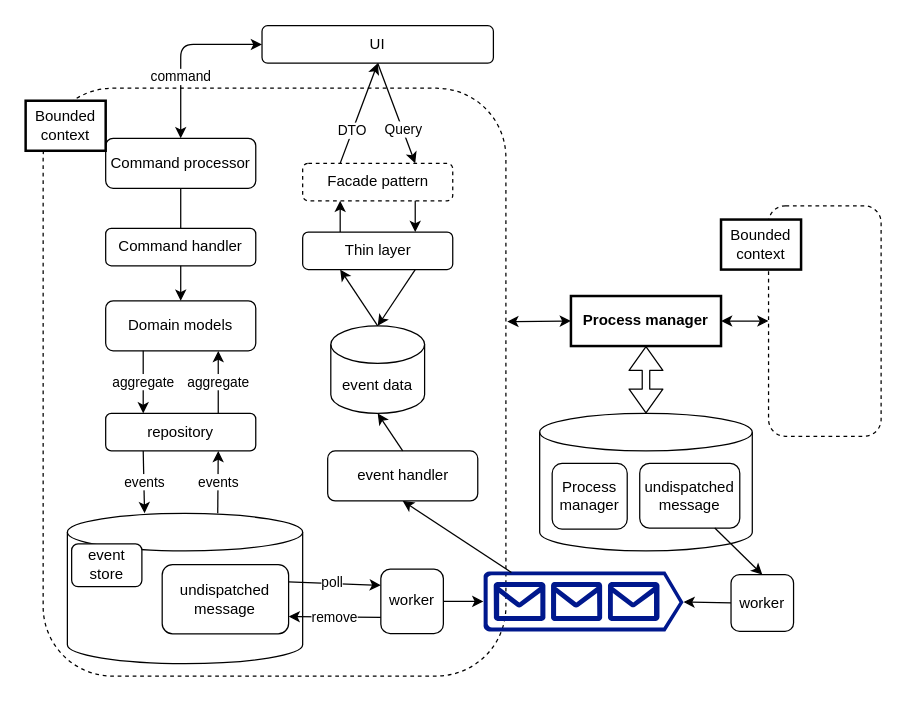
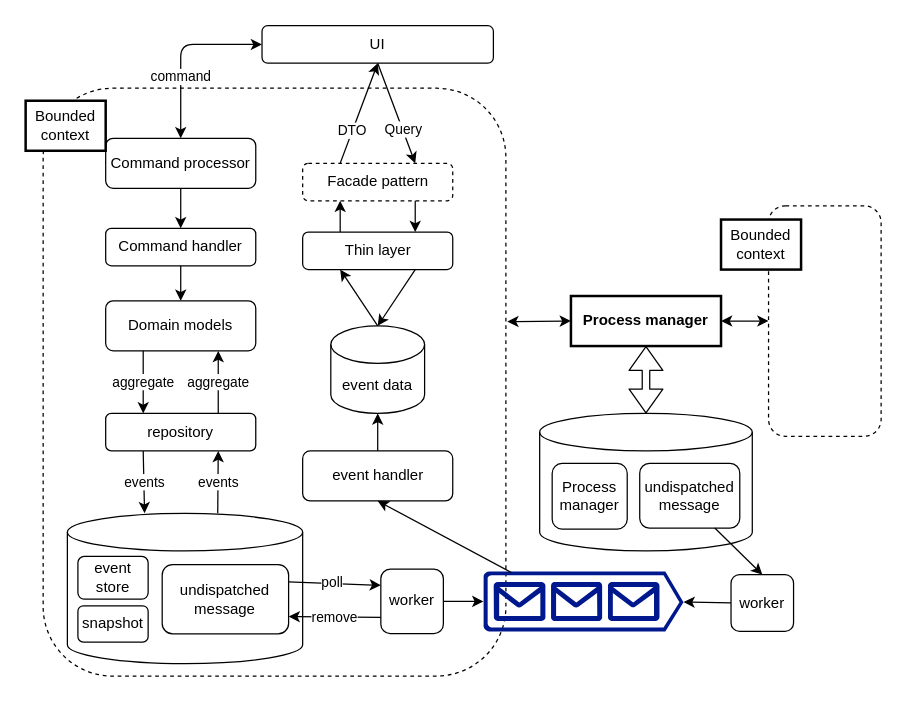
edge "Command processor" -- "Command handler": arrowhead none -> classic
node "event handler": moved (403, 476) -> (378, 476)
node "event store": moved (107, 565) -> (113, 577)
node "snapshot": added
